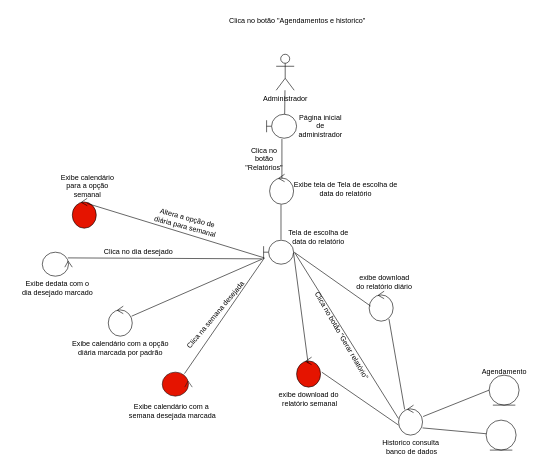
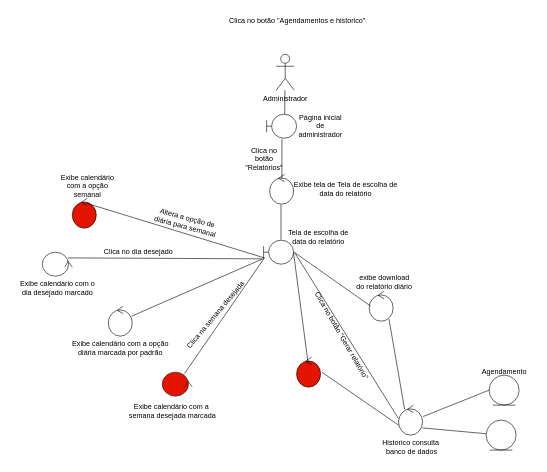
node "Exibe calendário para a opção semanal": label "Exibe calendário para a opção semanal" -> "Exibe calendário com a opção semanal"
node "Exibe dedata com o dia desejado marcado": label "Exibe dedata com o dia desejado marcado" -> "Exibe calendario com o dia desejado marcado"
node "exibe download do relatório semanal": removed
